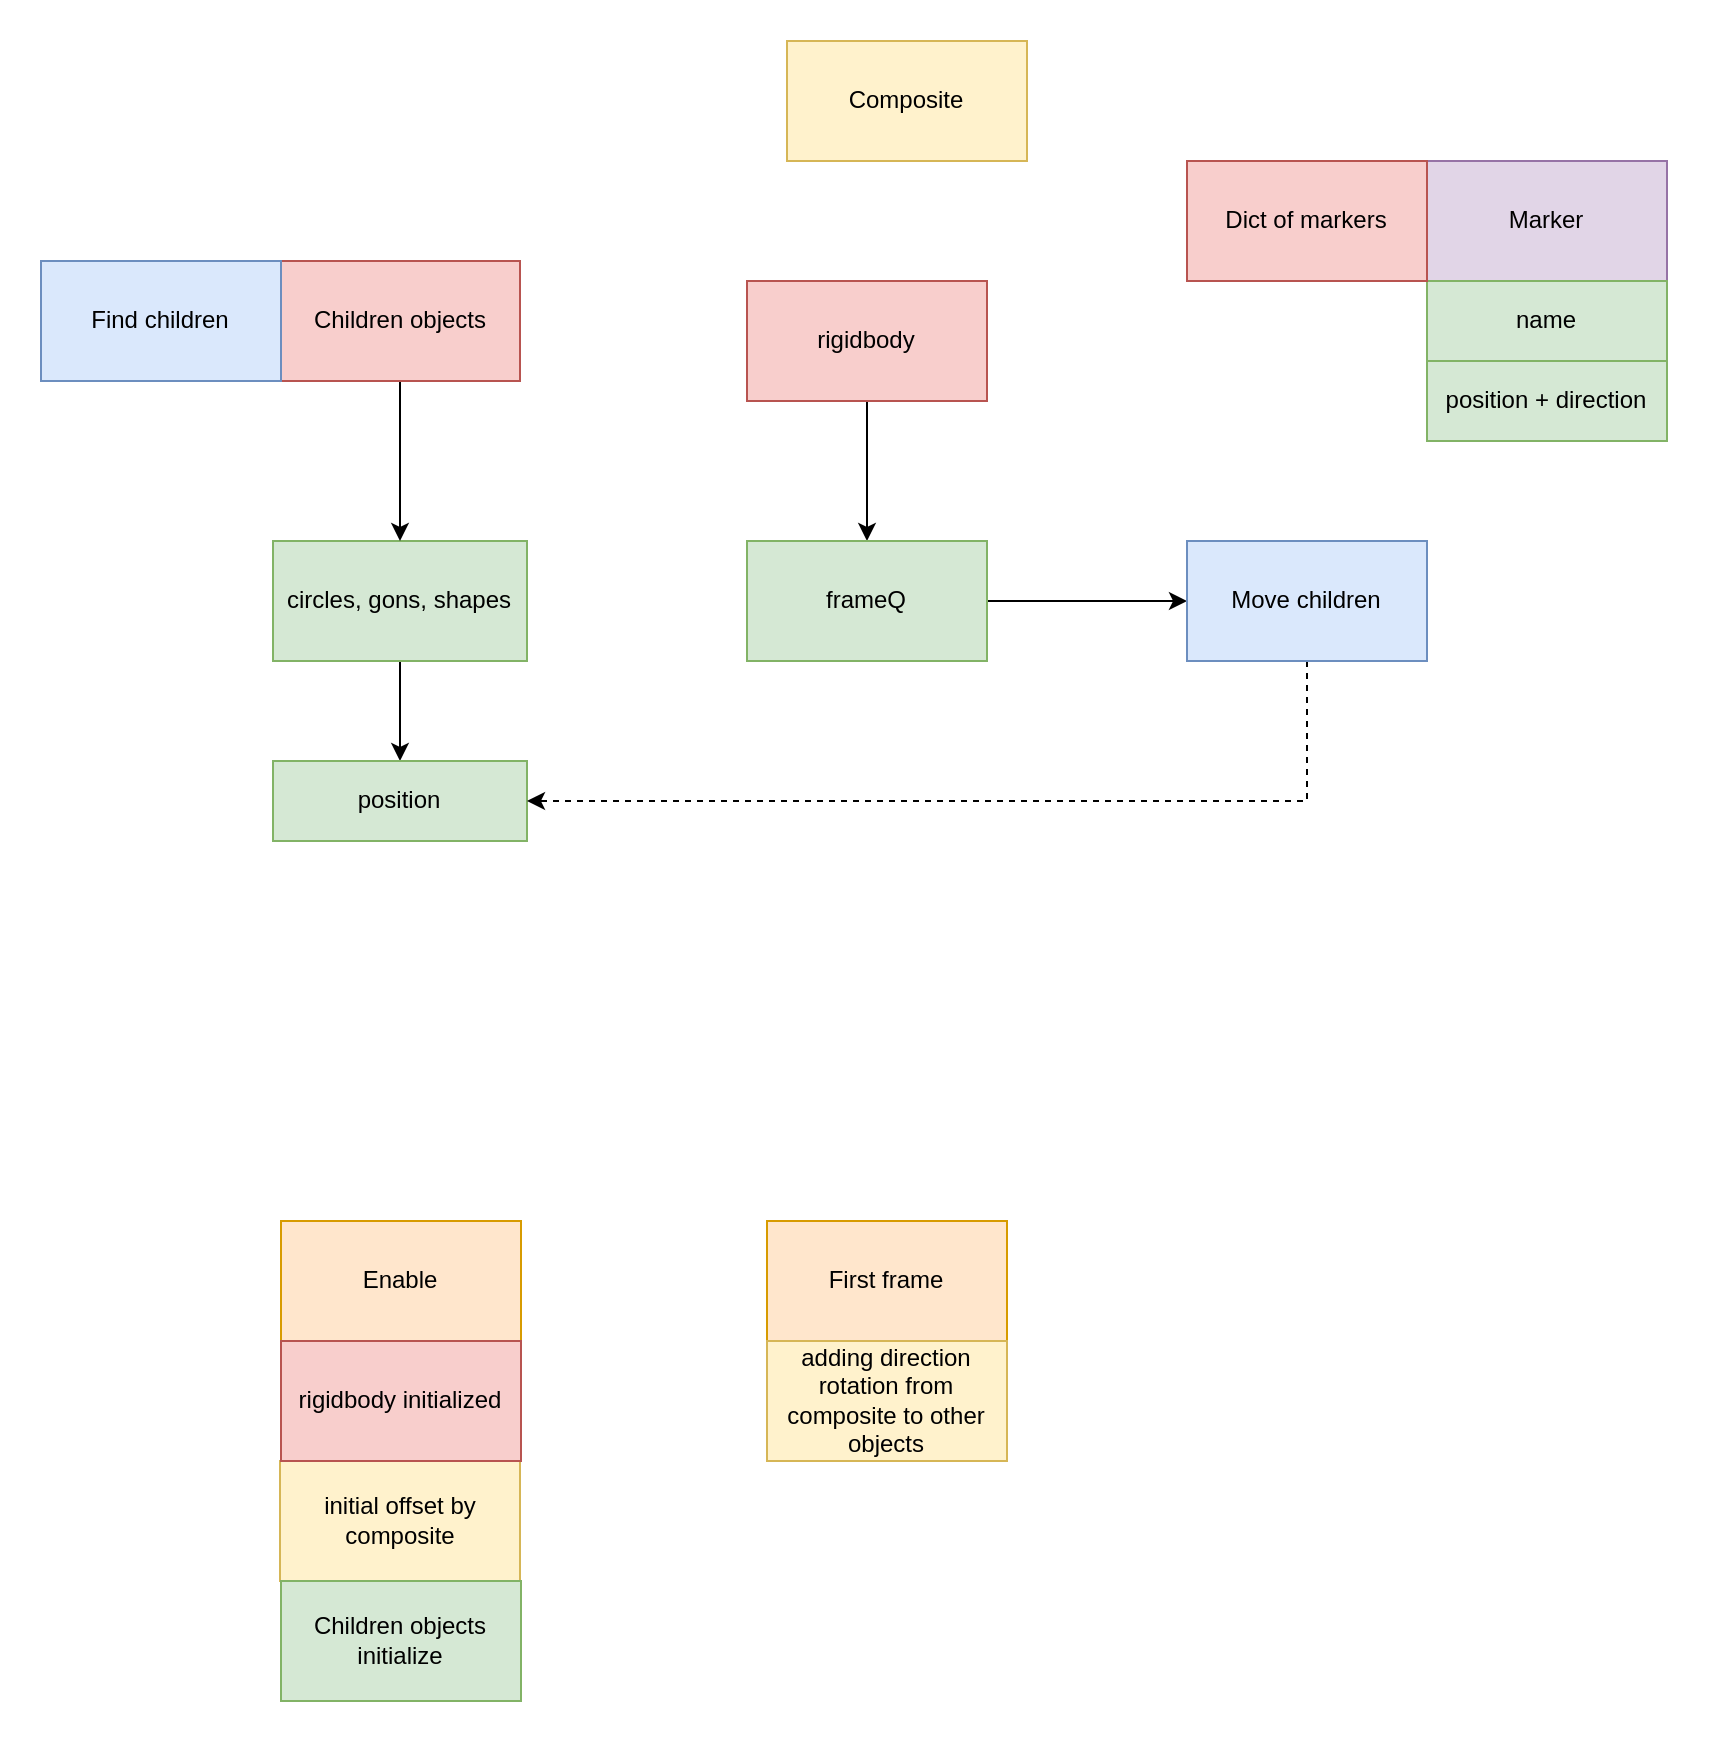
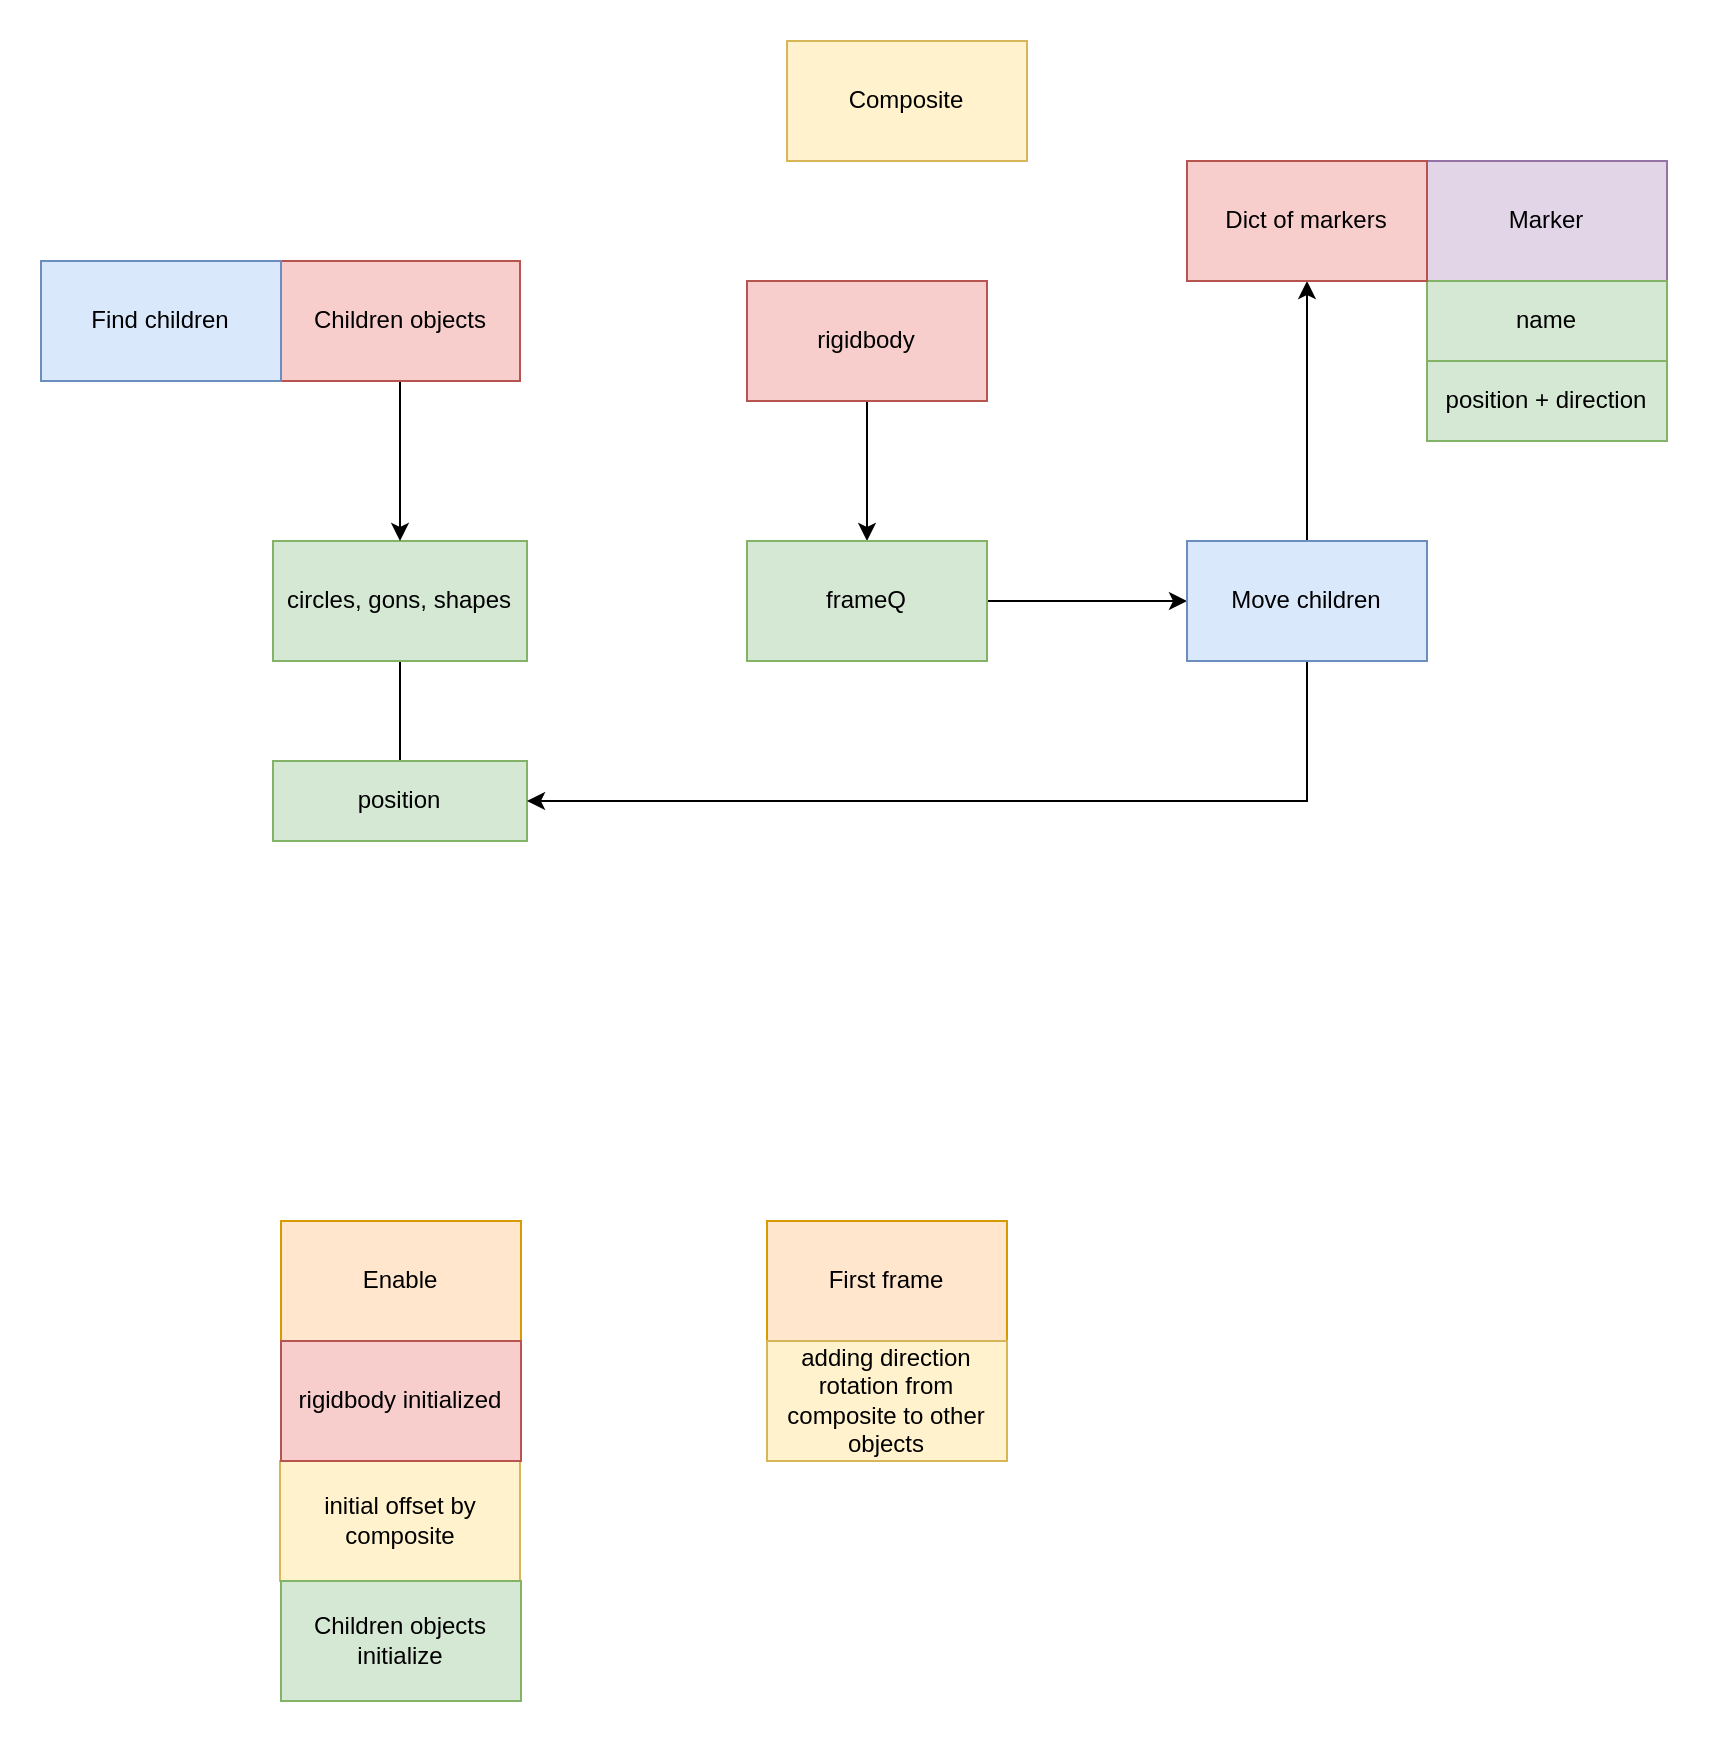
edge "Move children" -> "Dict of markers": added
edge "circles, gons, shapes" -> "position": arrowhead classic -> none
edge "Move children" -> "position": style dashed -> solid
